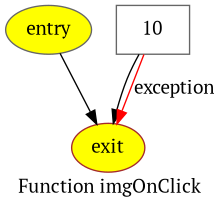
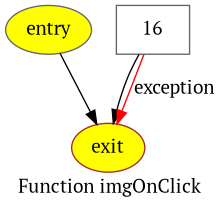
node "10": label "10" -> "16"
